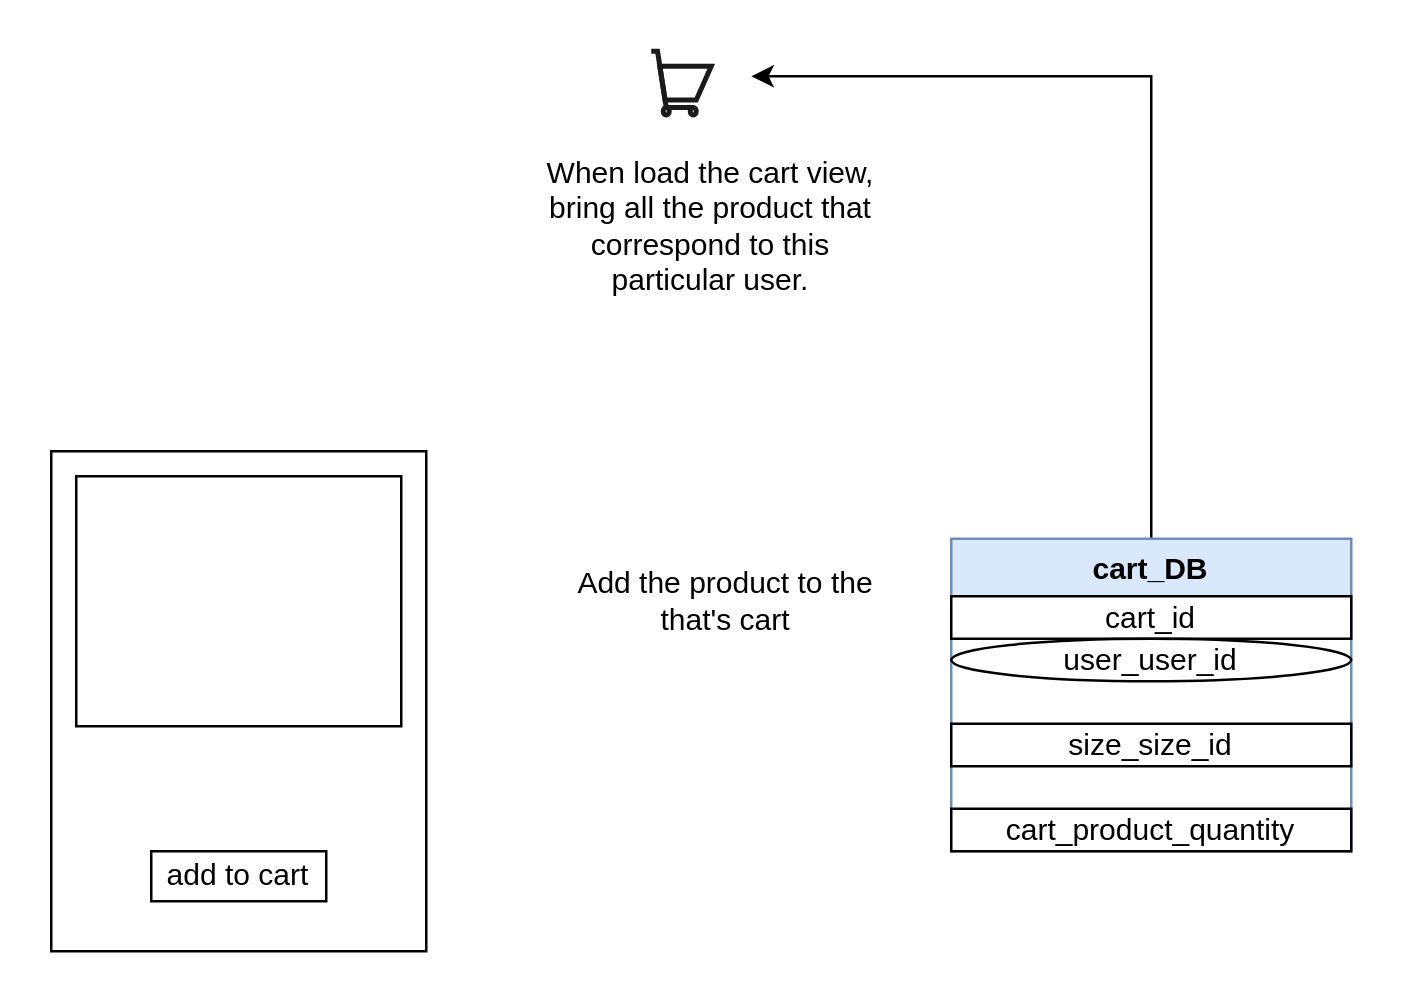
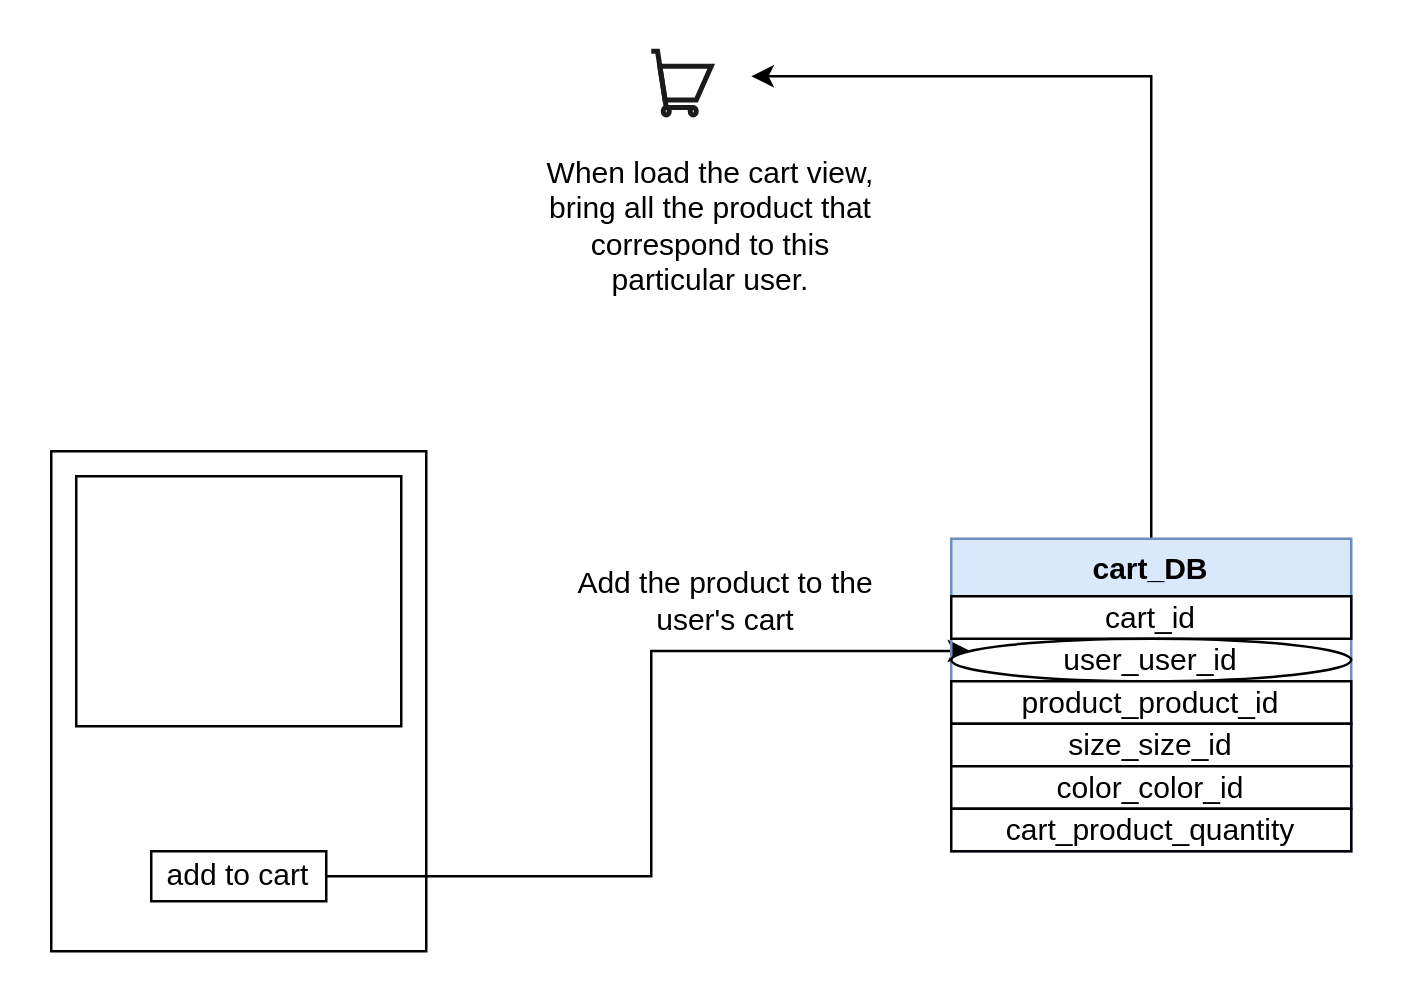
node "Add the product to the that's cart": label "Add the product to the that's cart" -> "Add the product to the user's cart"
node "product_product_id": added
edge "add to cart" -> "user_user_id": added
node "color_color_id": added
